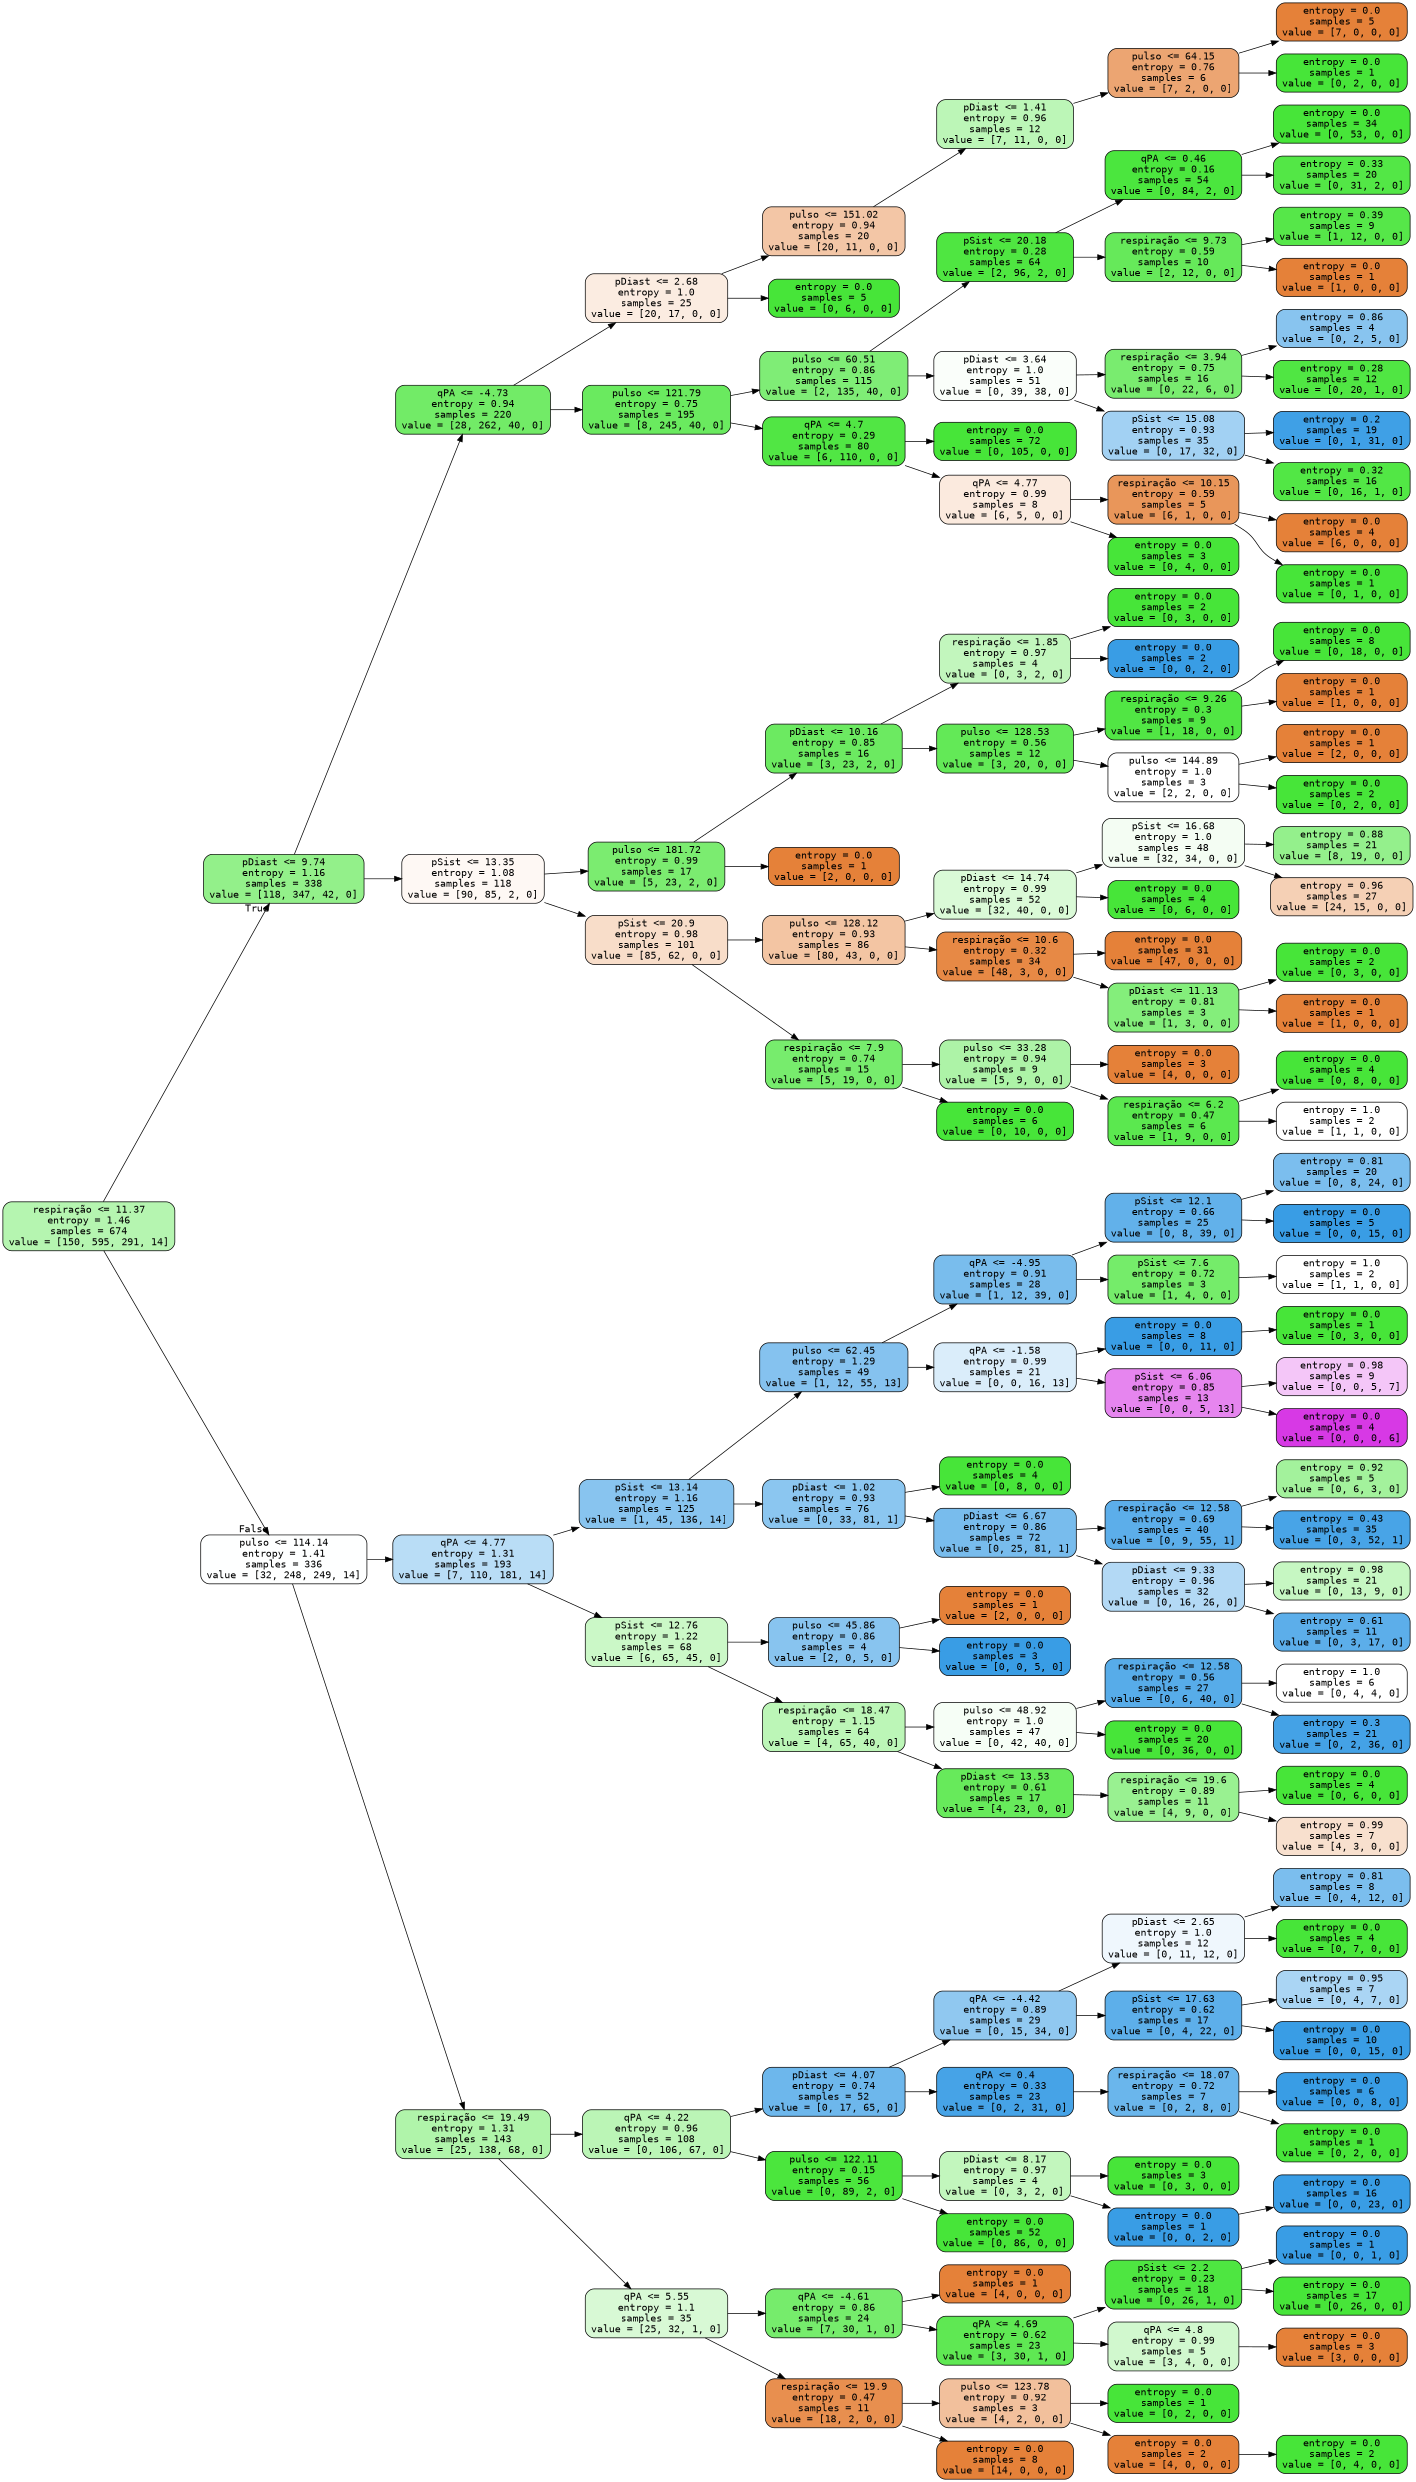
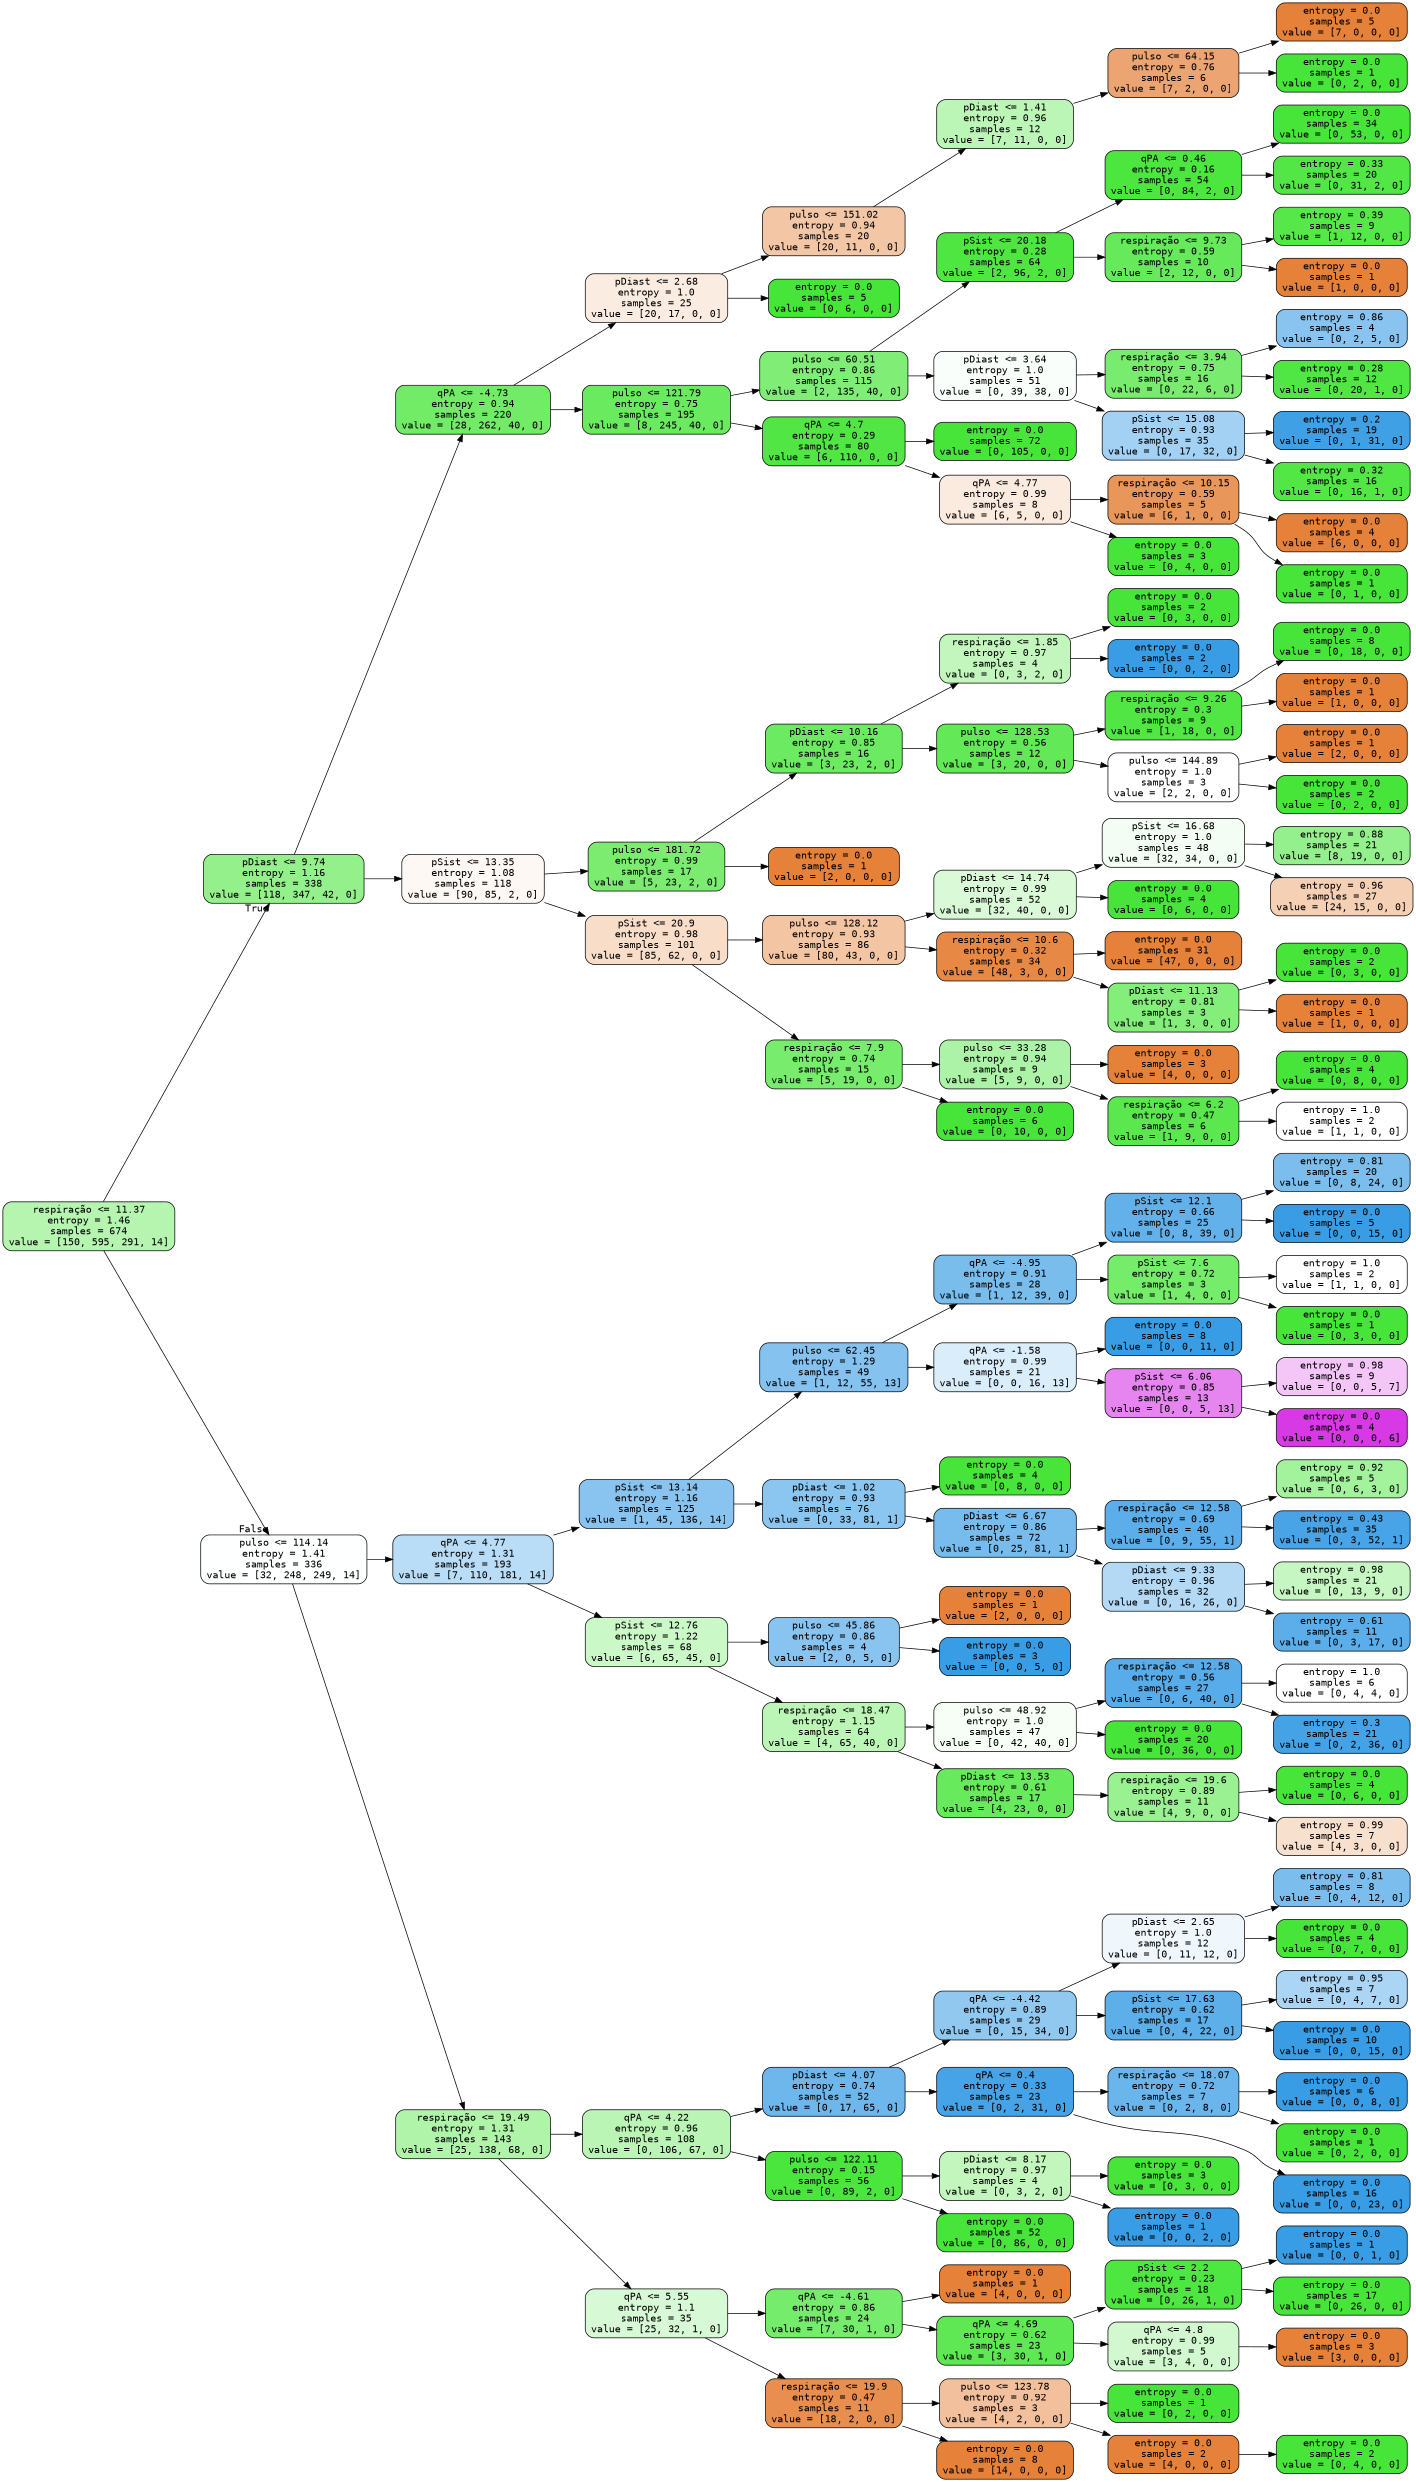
edge "entropy = 0.0 samples = 8 value = [0, 0, 11, 0]" -> "entropy = 0.0 samples = 1 value = [0, 3, 0, 0]": now "pSist <= 7.6 entropy = 0.72 samples = 3 value = [1, 4, 0, 0]" -> "entropy = 0.0 samples = 1 value = [0, 3, 0, 0]"
edge "entropy = 0.0 samples = 1 value = [0, 0, 2, 0]" -> "entropy = 0.0 samples = 16 value = [0, 0, 23, 0]": now "qPA <= 0.4 entropy = 0.33 samples = 23 value = [0, 2, 31, 0]" -> "entropy = 0.0 samples = 16 value = [0, 0, 23, 0]"
